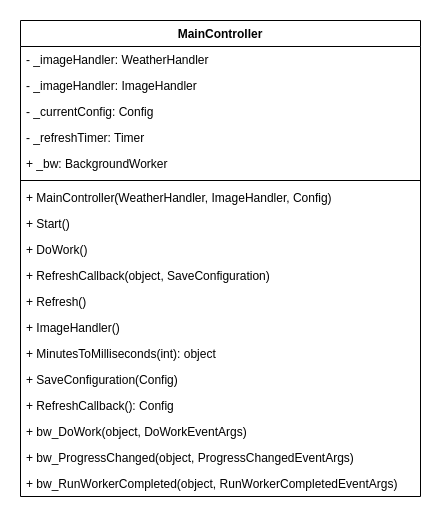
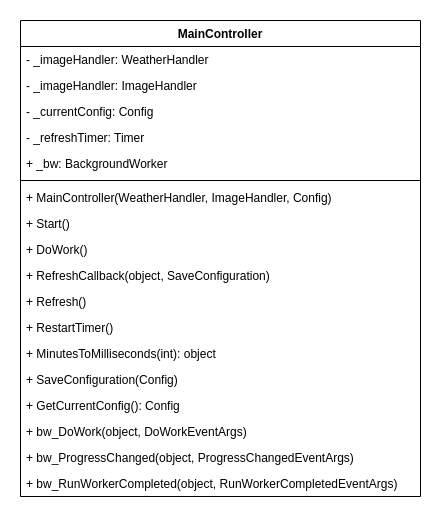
node "+ ImageHandler()": label "+ ImageHandler()" -> "+ RestartTimer()"
node "+ RefreshCallback(): Config": label "+ RefreshCallback(): Config" -> "+ GetCurrentConfig(): Config"
